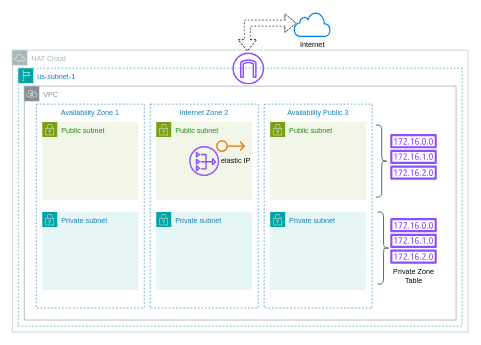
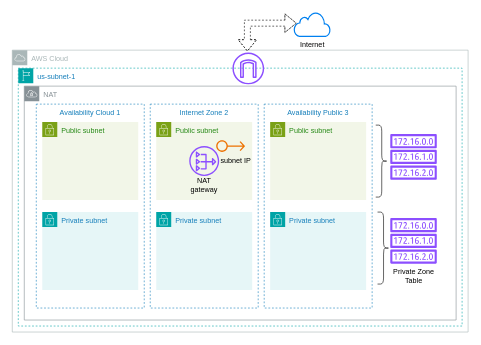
node "NAT Cloud": label "NAT Cloud" -> "AWS Cloud"
node "VPC": label "VPC" -> "NAT"
node "Availability Zone 1": label "Availability Zone 1" -> "Availability Cloud 1"
node "elastic IP": label "elastic IP" -> "subnet IP"
node "NAT gateway": added
